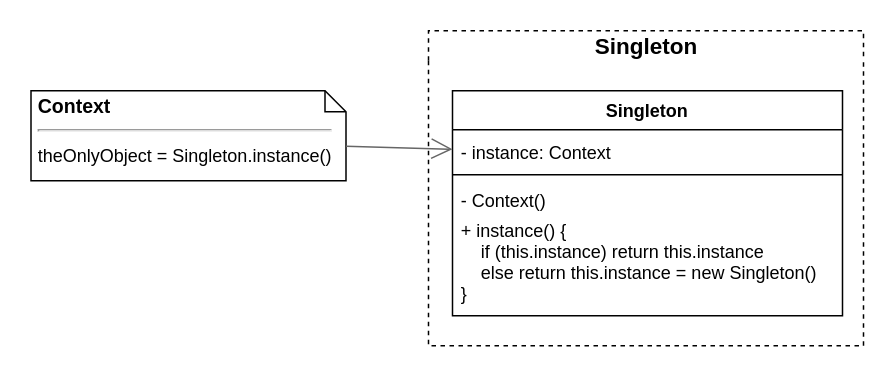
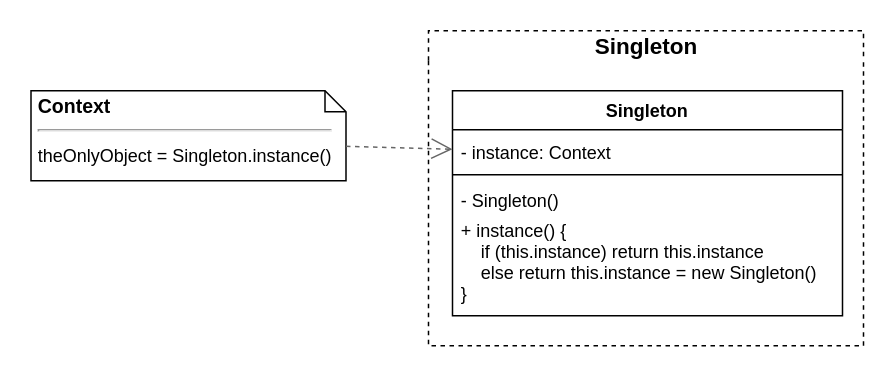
edge "Context theOnlyObject = Singleton.instance()" -> "- instance: Context": style solid -> dashed
node "- Context()": label "- Context()" -> "- Singleton()"
